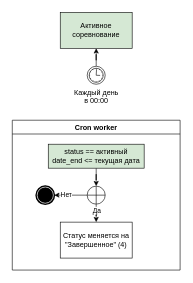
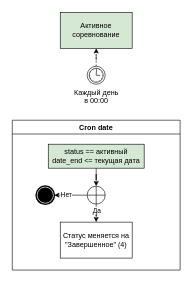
edge "Каждый день в 00:00" -> "Активное соревнование": style solid -> dashed
node "Cron worker": label "Cron worker" -> "Cron date"
